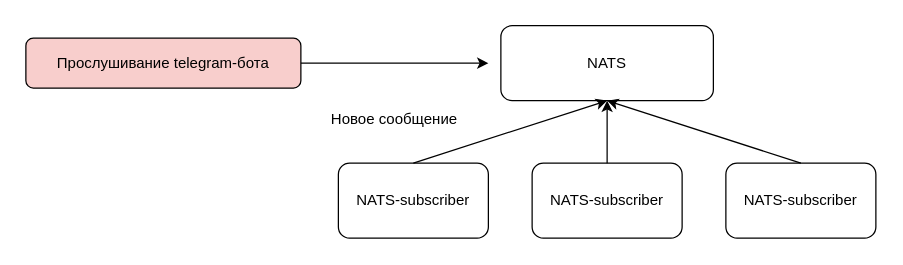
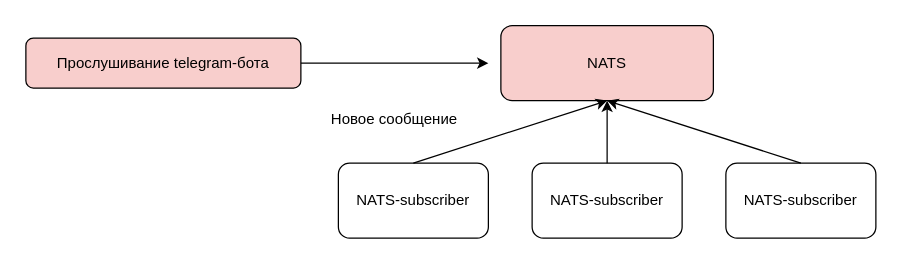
node "NATS": fillcolor #ffffff -> #f8cecc
